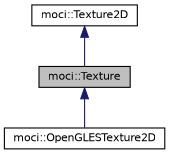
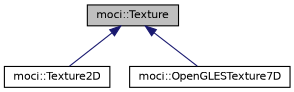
edge "moci::Texture" -> "moci::Texture2D": reversed
node "moci::OpenGLESTexture2D": label "moci::OpenGLESTexture2D" -> "moci::OpenGLESTexture7D"
